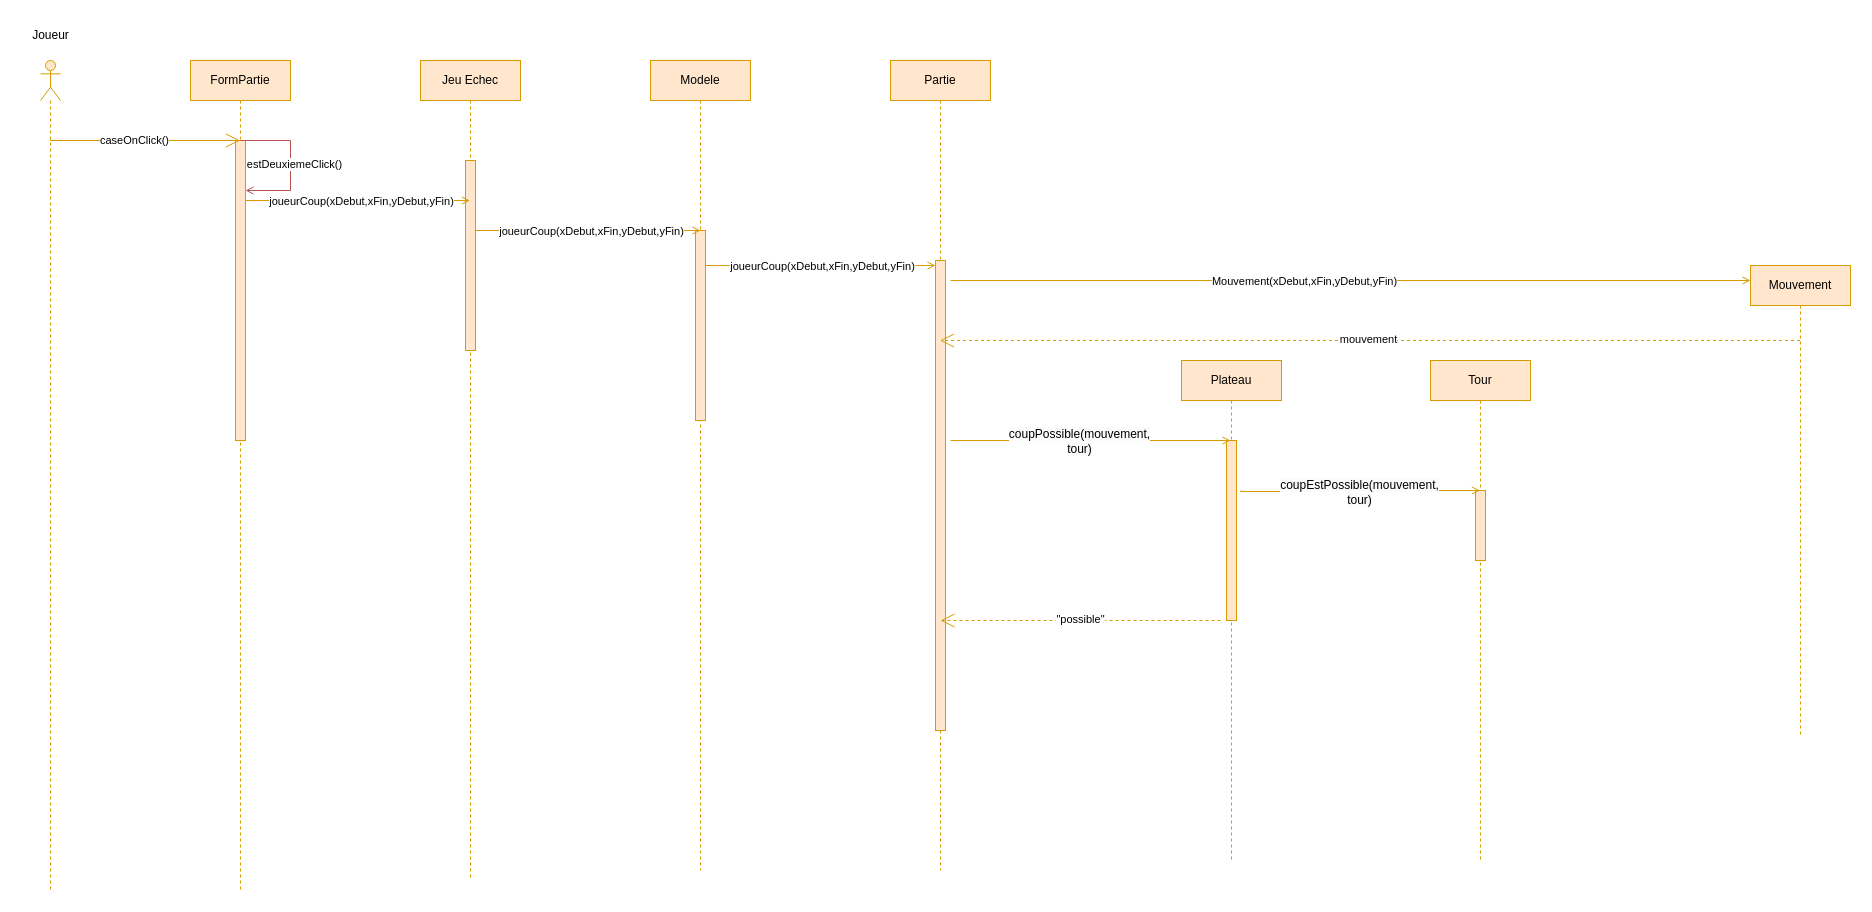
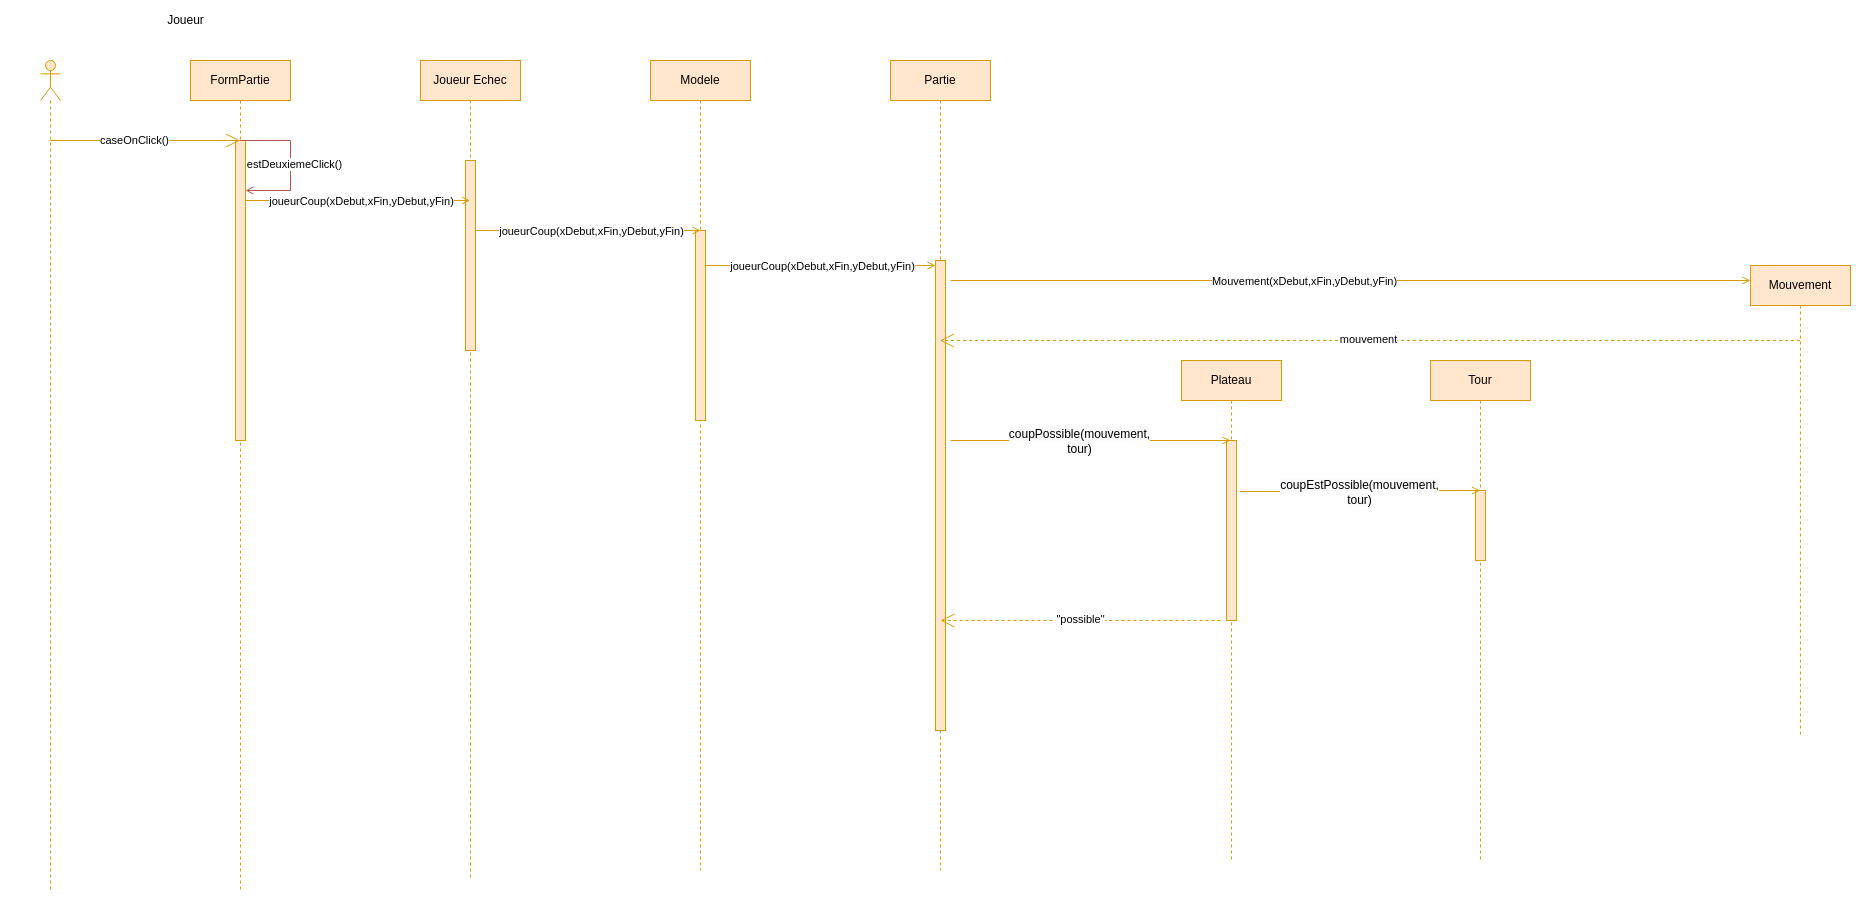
node "Joueur": moved (51, 36) -> (186, 21)
node "Jeu Echec": label "Jeu Echec" -> "Joueur Echec"
